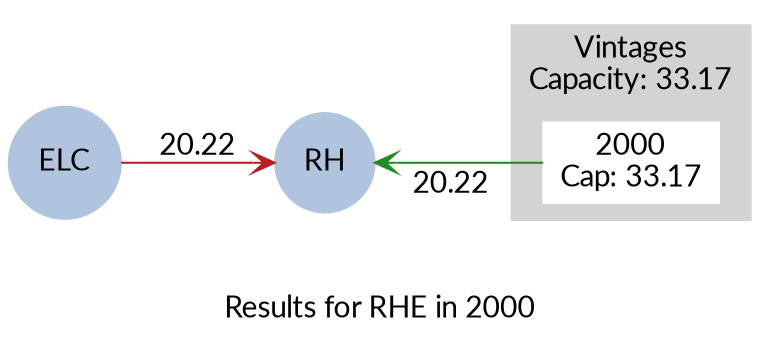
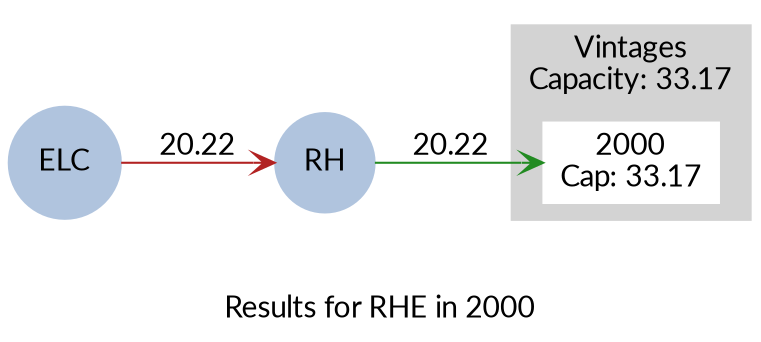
edge "2000 Cap: 33.17" -> "RH": reversed
